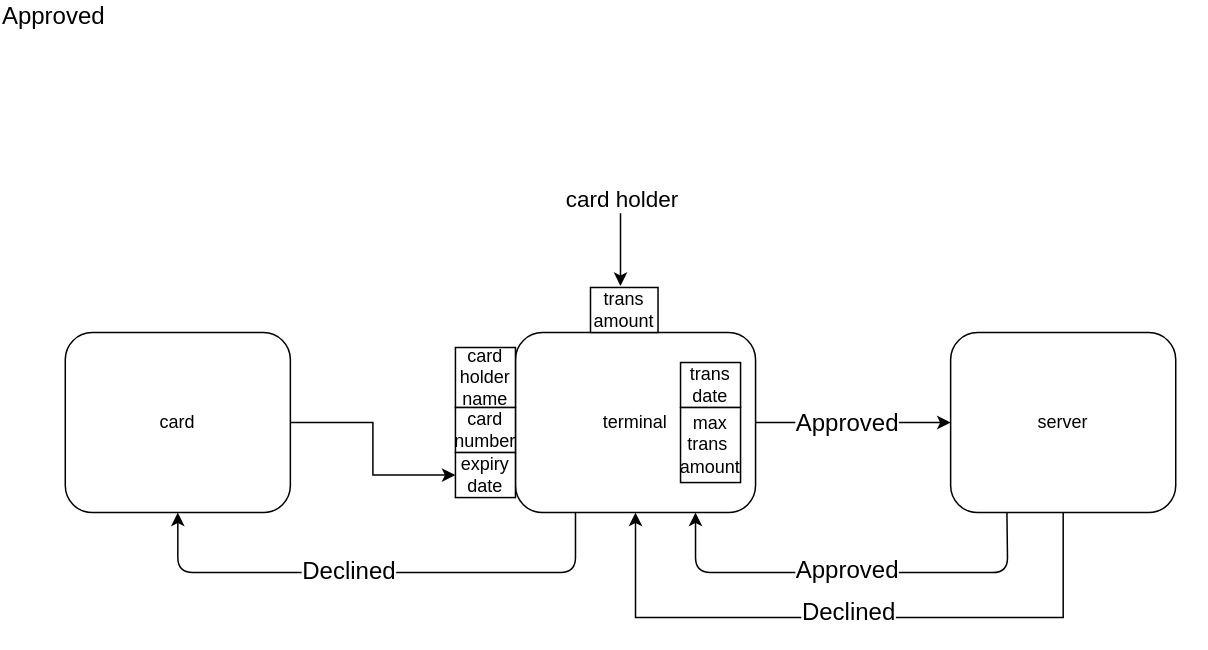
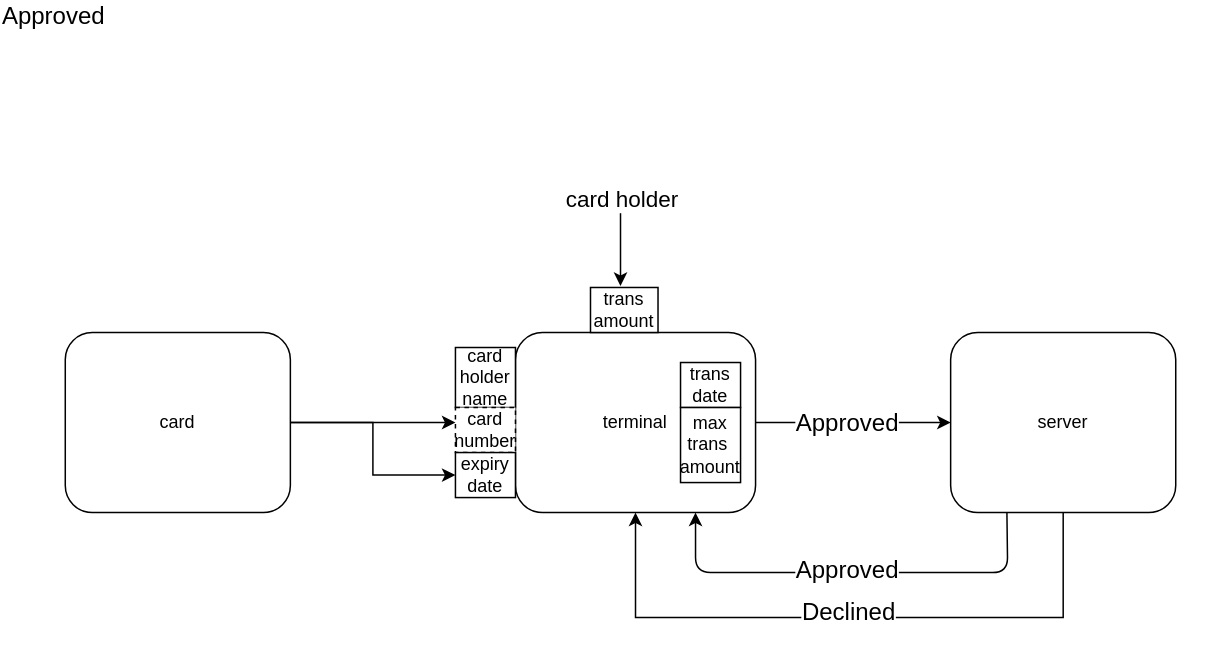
edge "card" -> "card number": added
node "card number": style solid -> dashed
edge "terminal" -> "card": removed, label "Declined"
